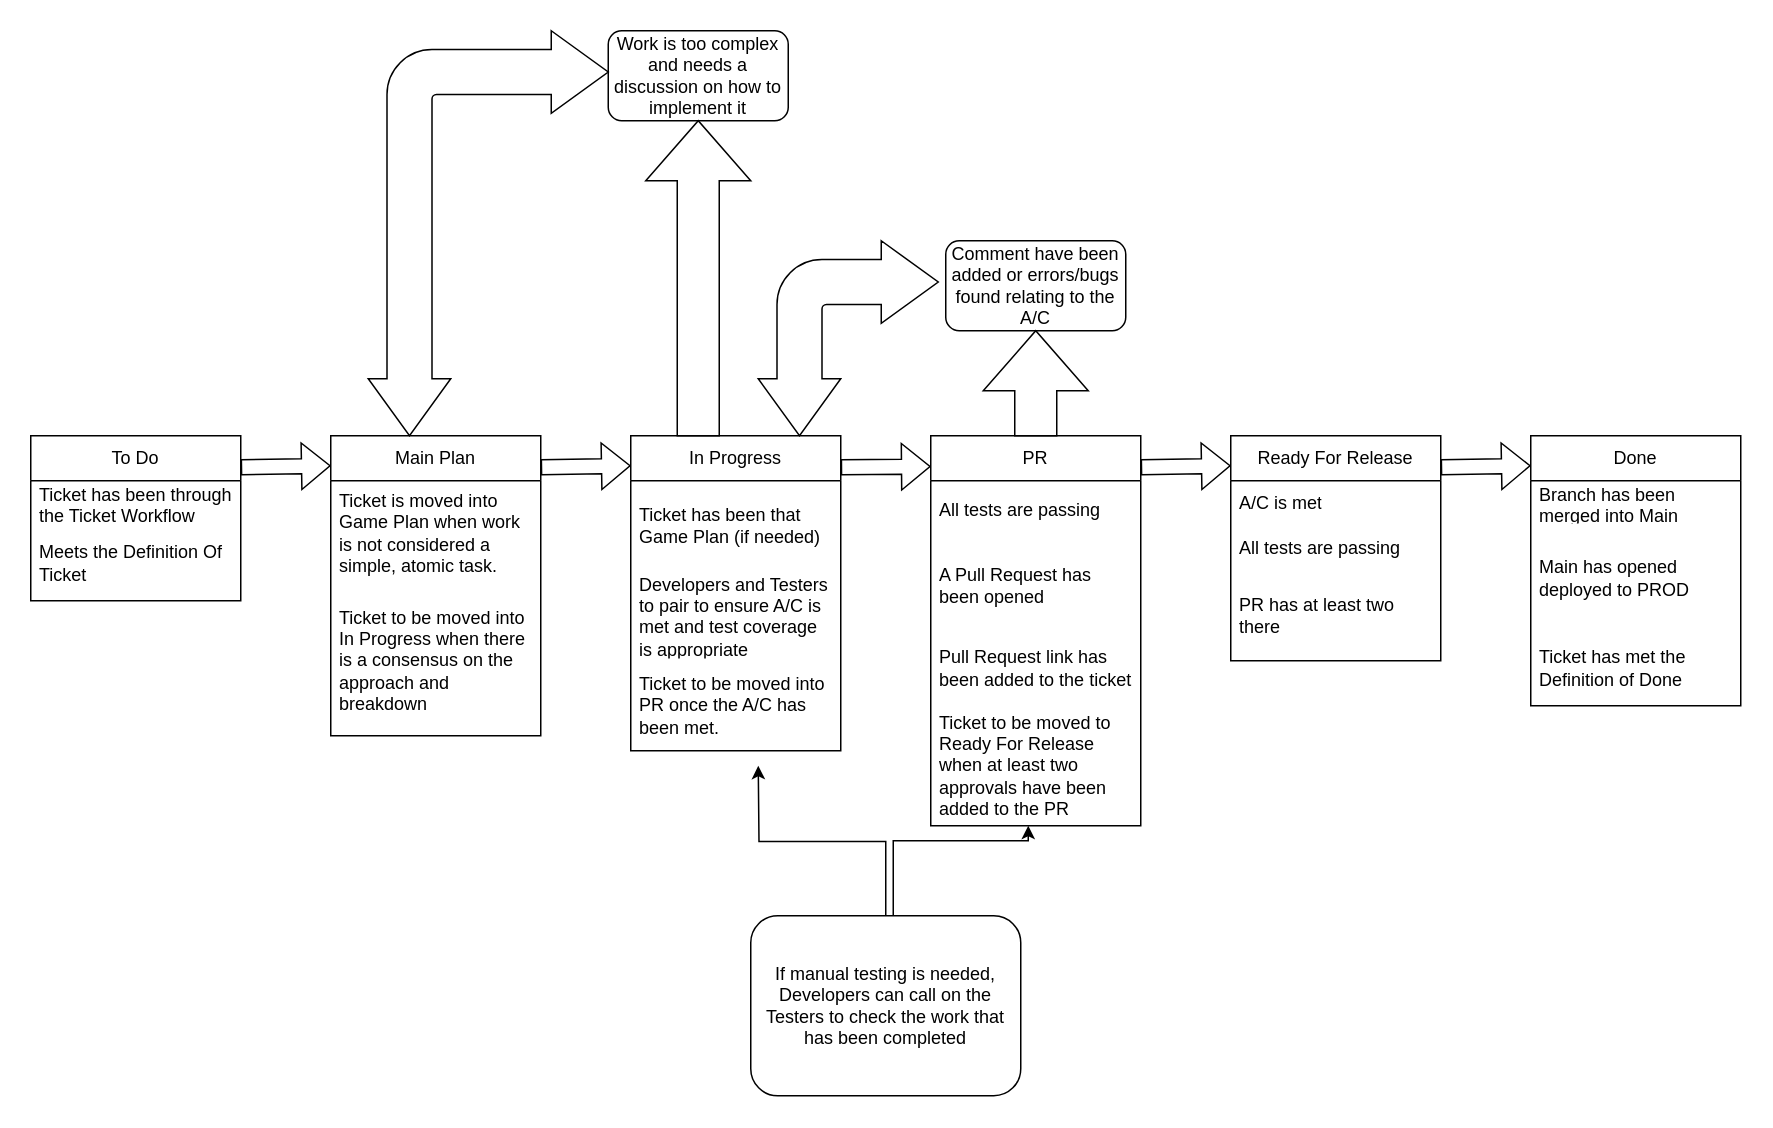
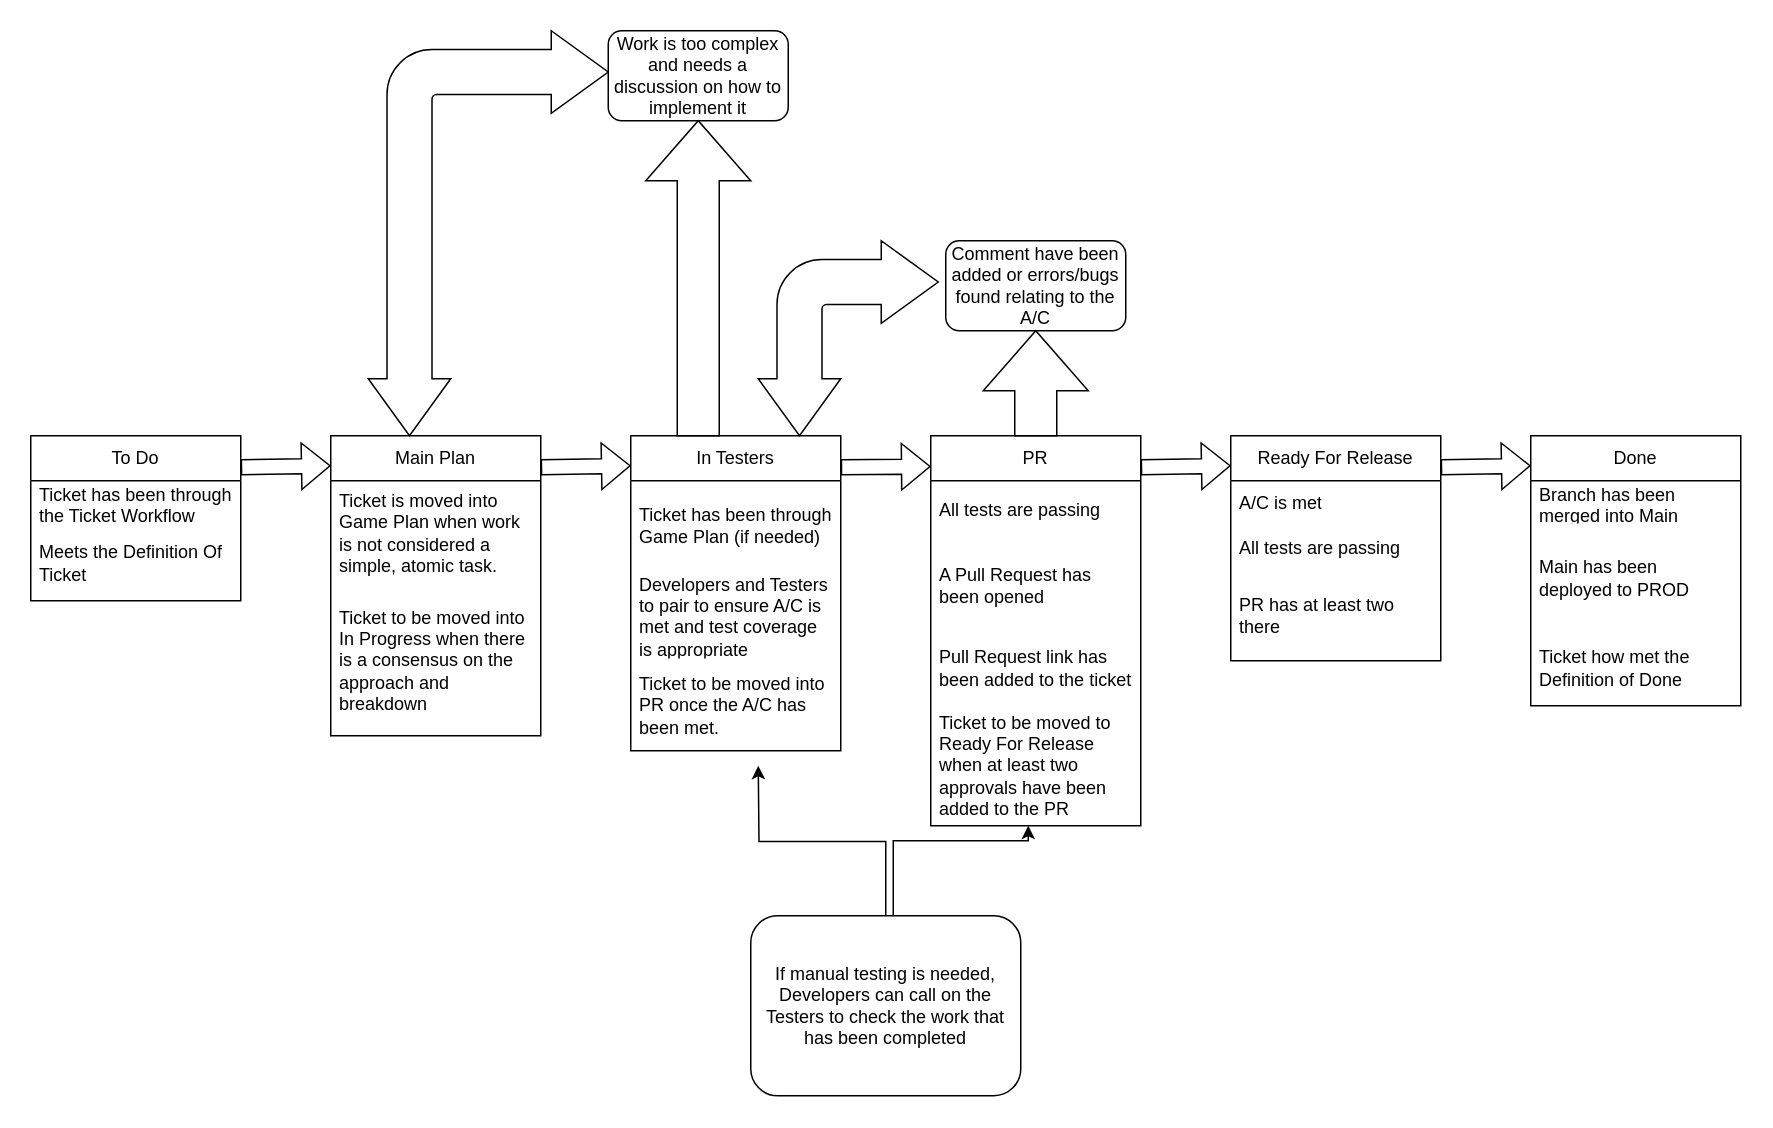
node "In Progress": label "In Progress" -> "In Testers"
node "Ticket has been that Game Plan (if needed)": label "Ticket has been that Game Plan (if needed)" -> "Ticket has been through Game Plan (if needed)"
node "Main has opened deployed to PROD": label "Main has opened deployed to PROD" -> "Main has been deployed to PROD"
node "Ticket has met the Definition of Done": label "Ticket has met the Definition of Done" -> "Ticket how met the Definition of Done"
